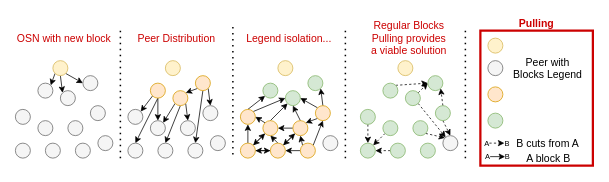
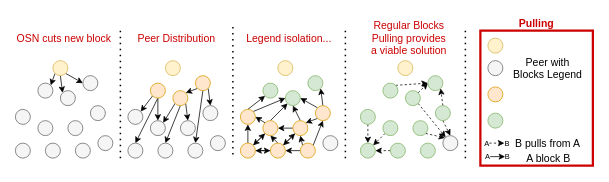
node "OSN with new block": label "OSN with new block" -> "OSN cuts new block"
node "B cuts from A": label "B cuts from A" -> "B pulls from A"
